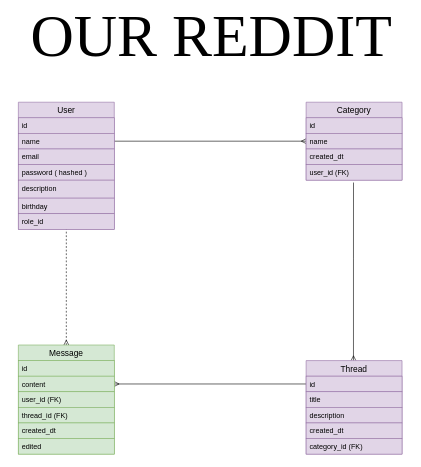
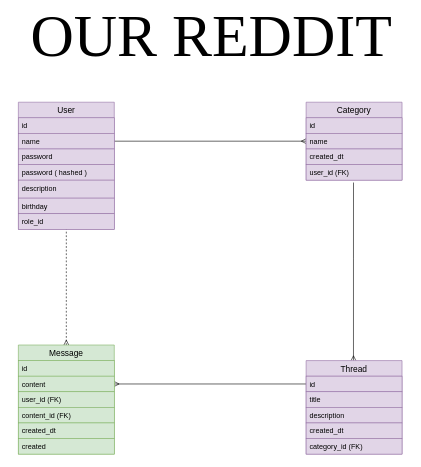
node "email": label "email" -> "password"
node "thread_id (FK)": label "thread_id (FK)" -> "content_id (FK)"
node "edited": label "edited" -> "created"
